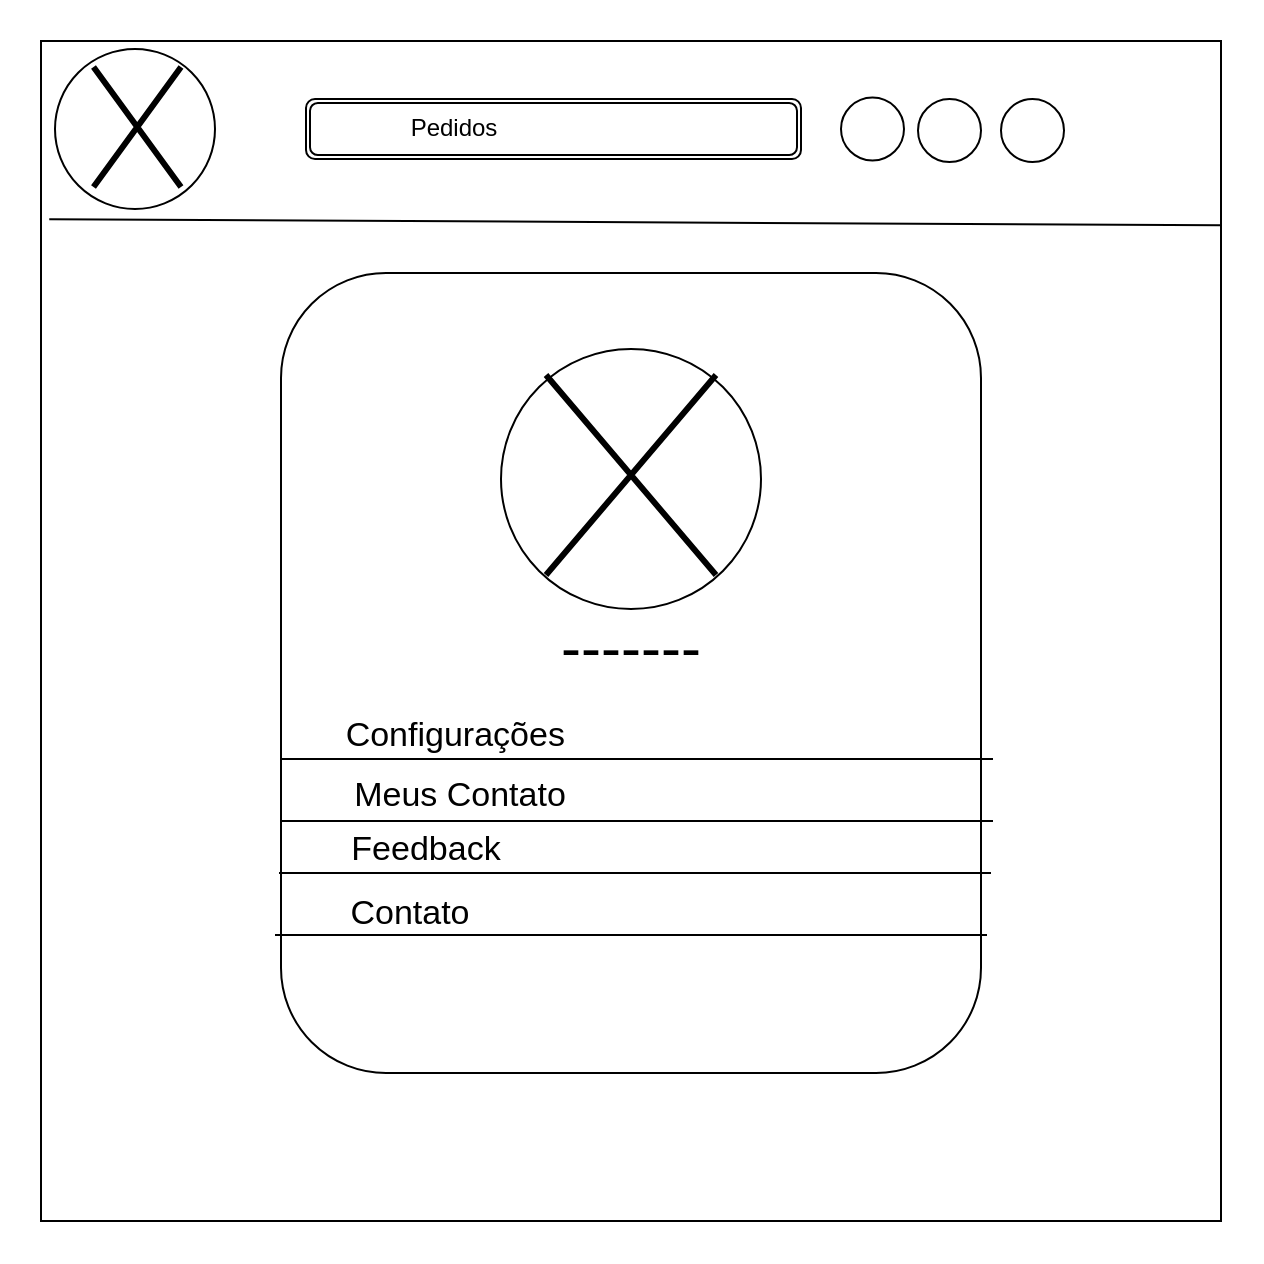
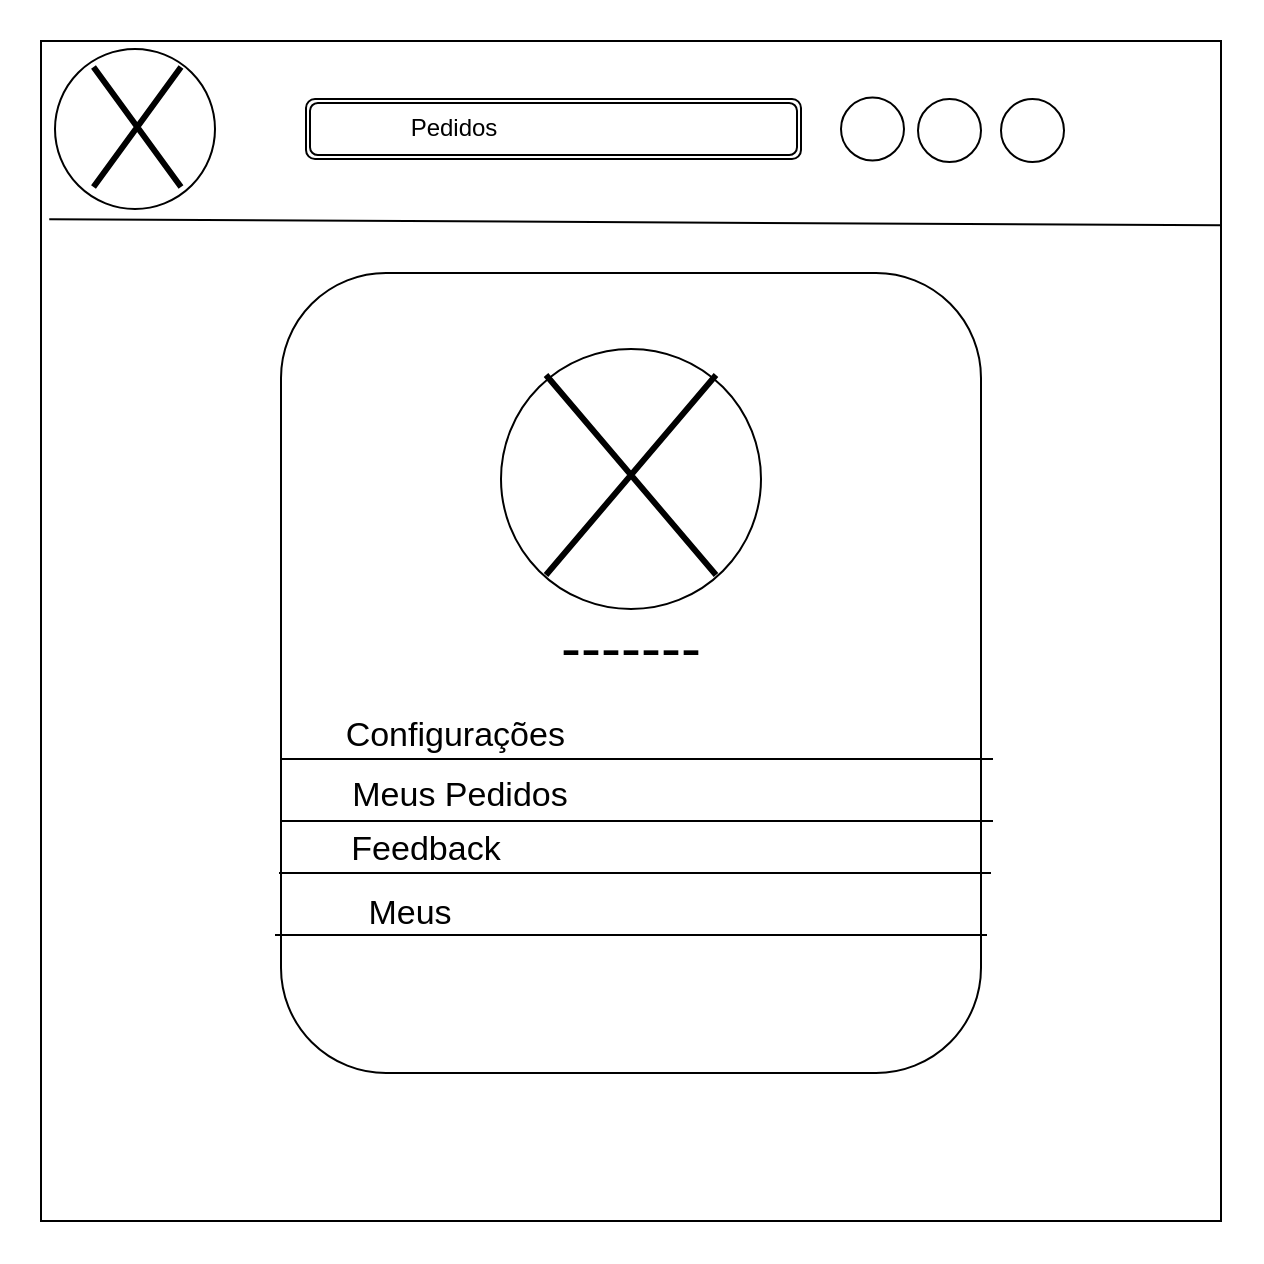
node "Meus Contato": label "Meus Contato" -> "Meus Pedidos"
node "Contato": label "Contato" -> "Meus"
